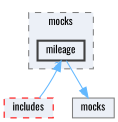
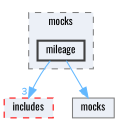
edge "includes" -> "mileage": reversed
